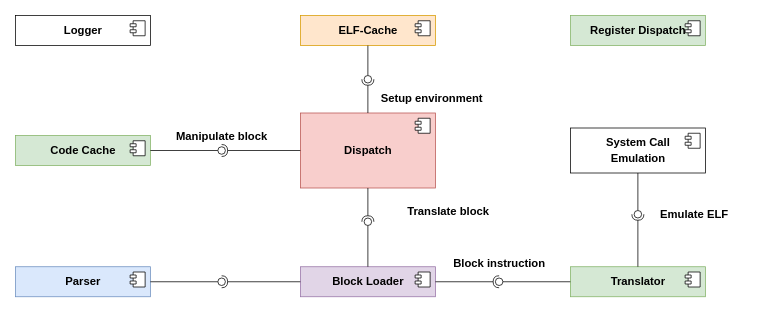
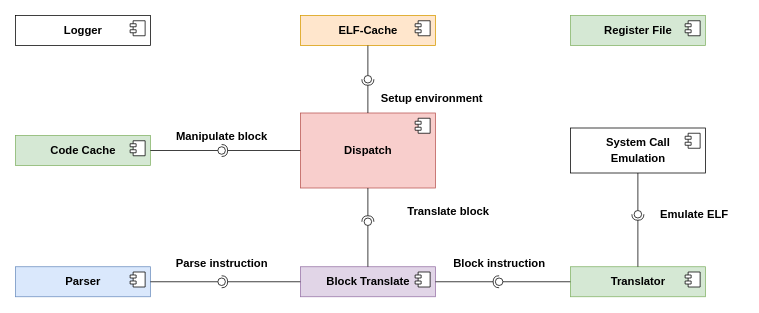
node "Register Dispatch": label "Register Dispatch" -> "Register File"
node "Parse instruction": added
node "Block Loader": label "Block Loader" -> "Block Translate"
